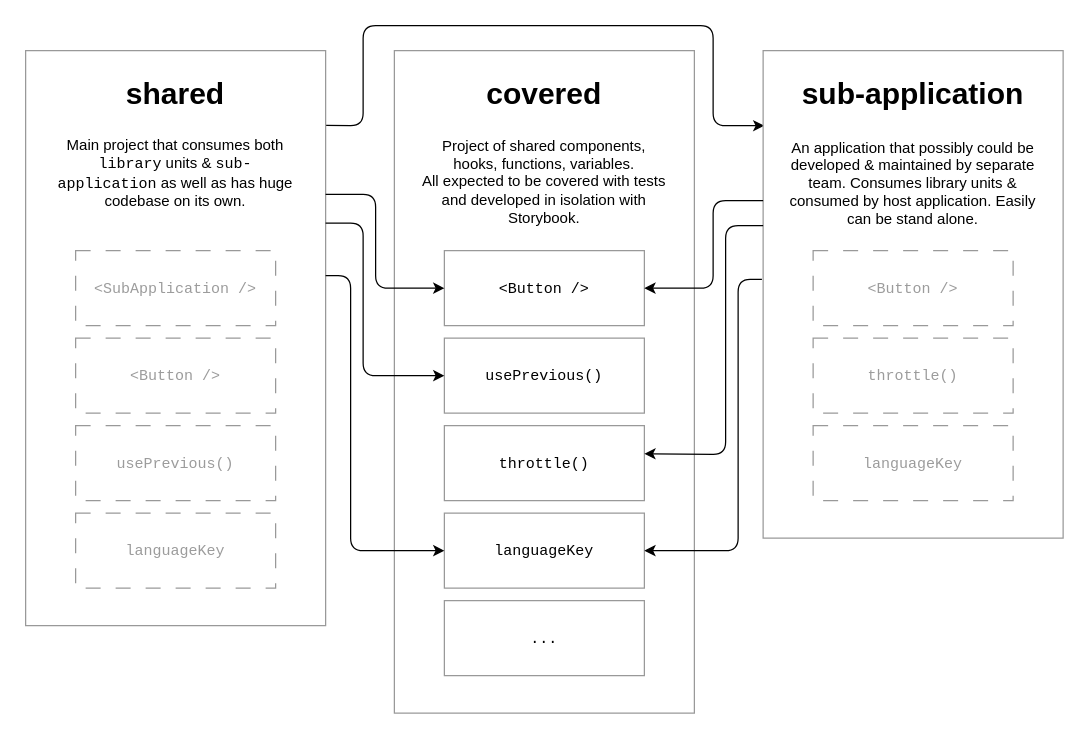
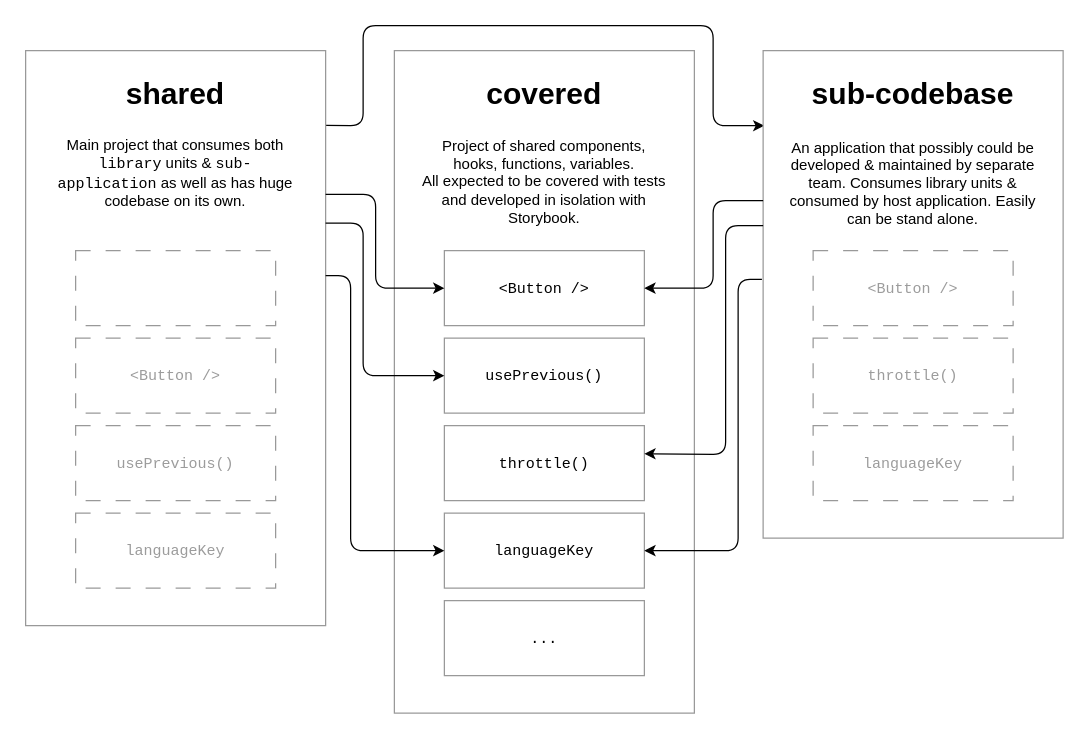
node "sub-application": label "sub-application" -> "sub-codebase"
node "<SubApplication />": removed
